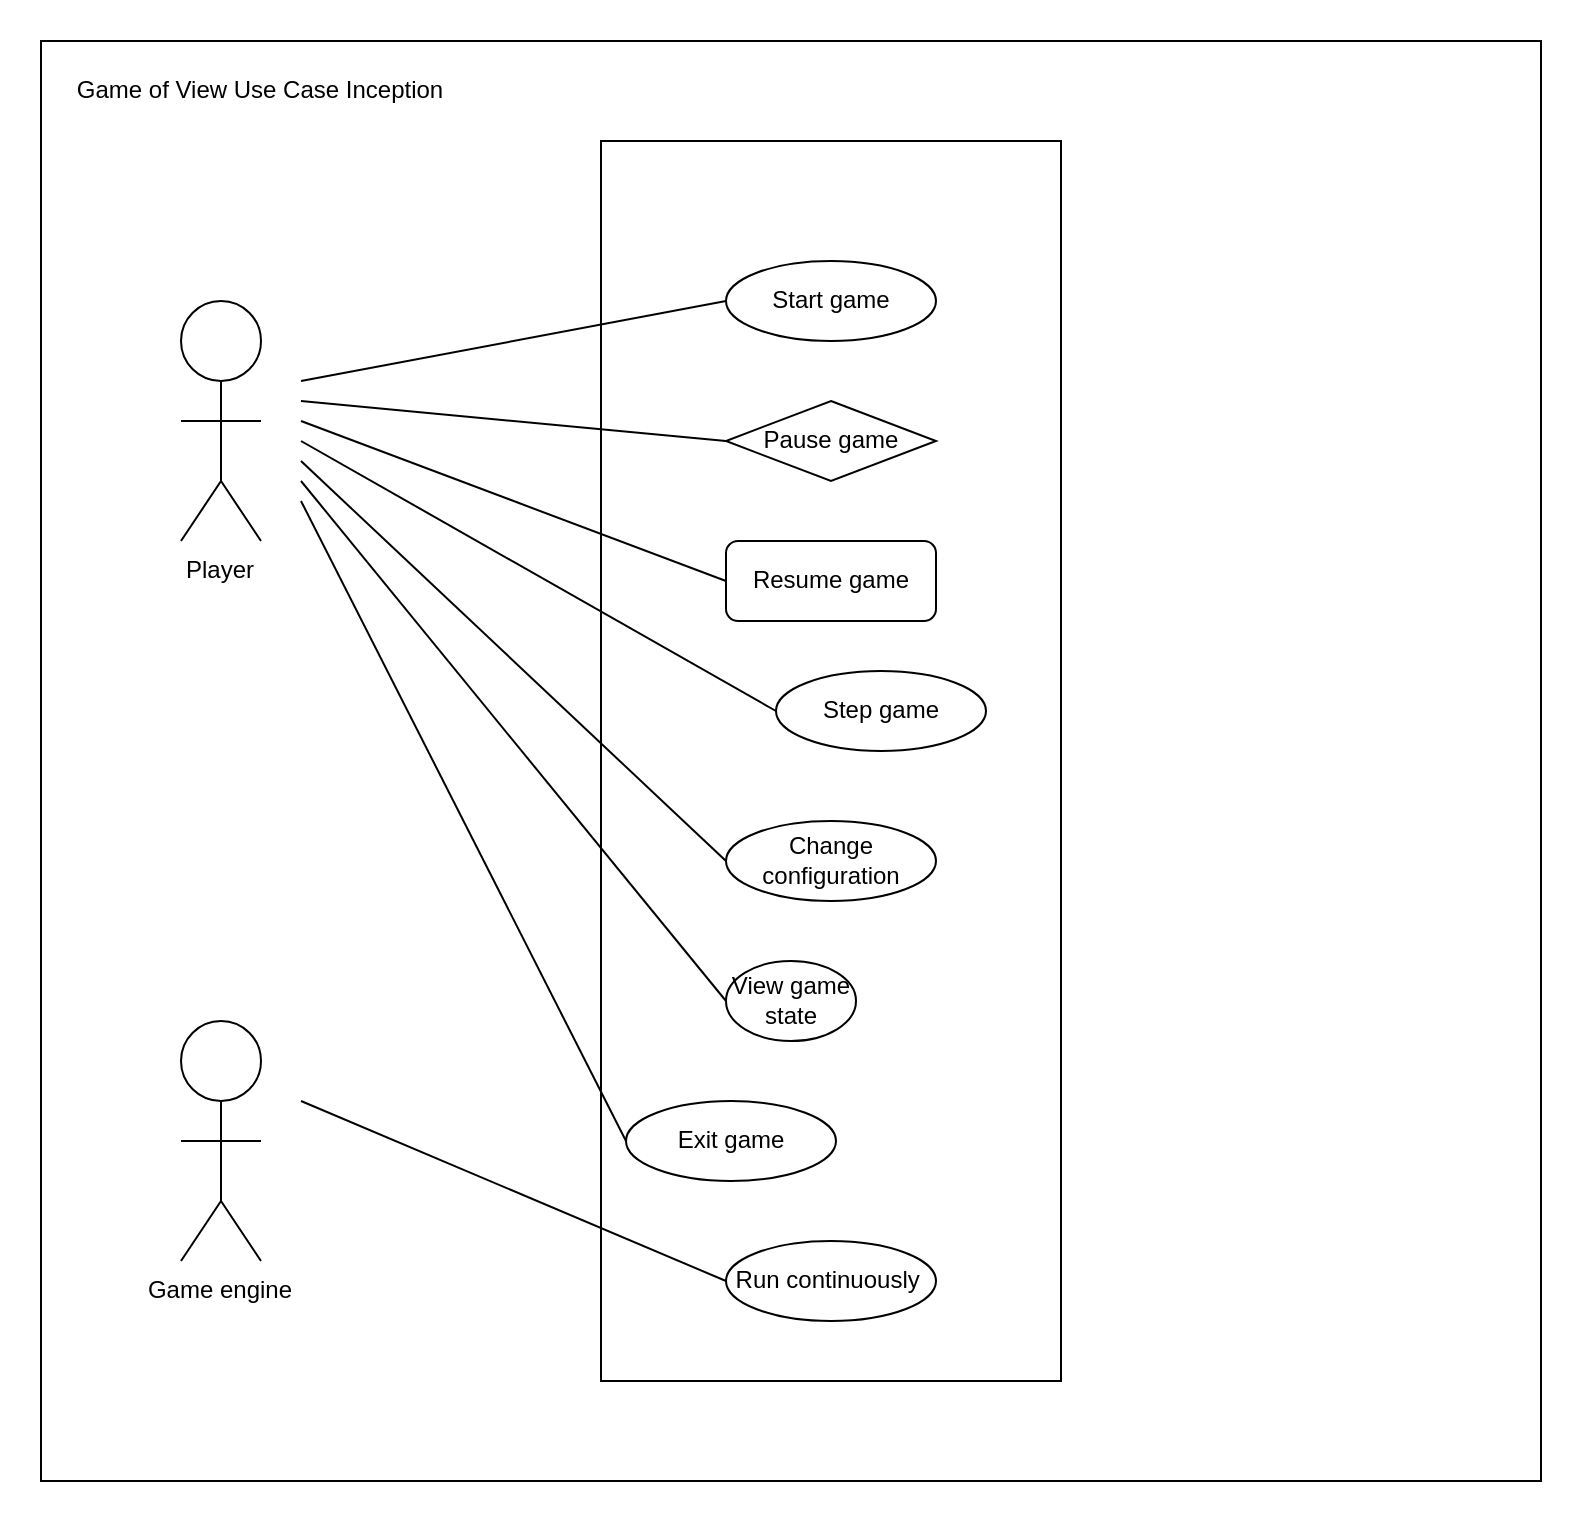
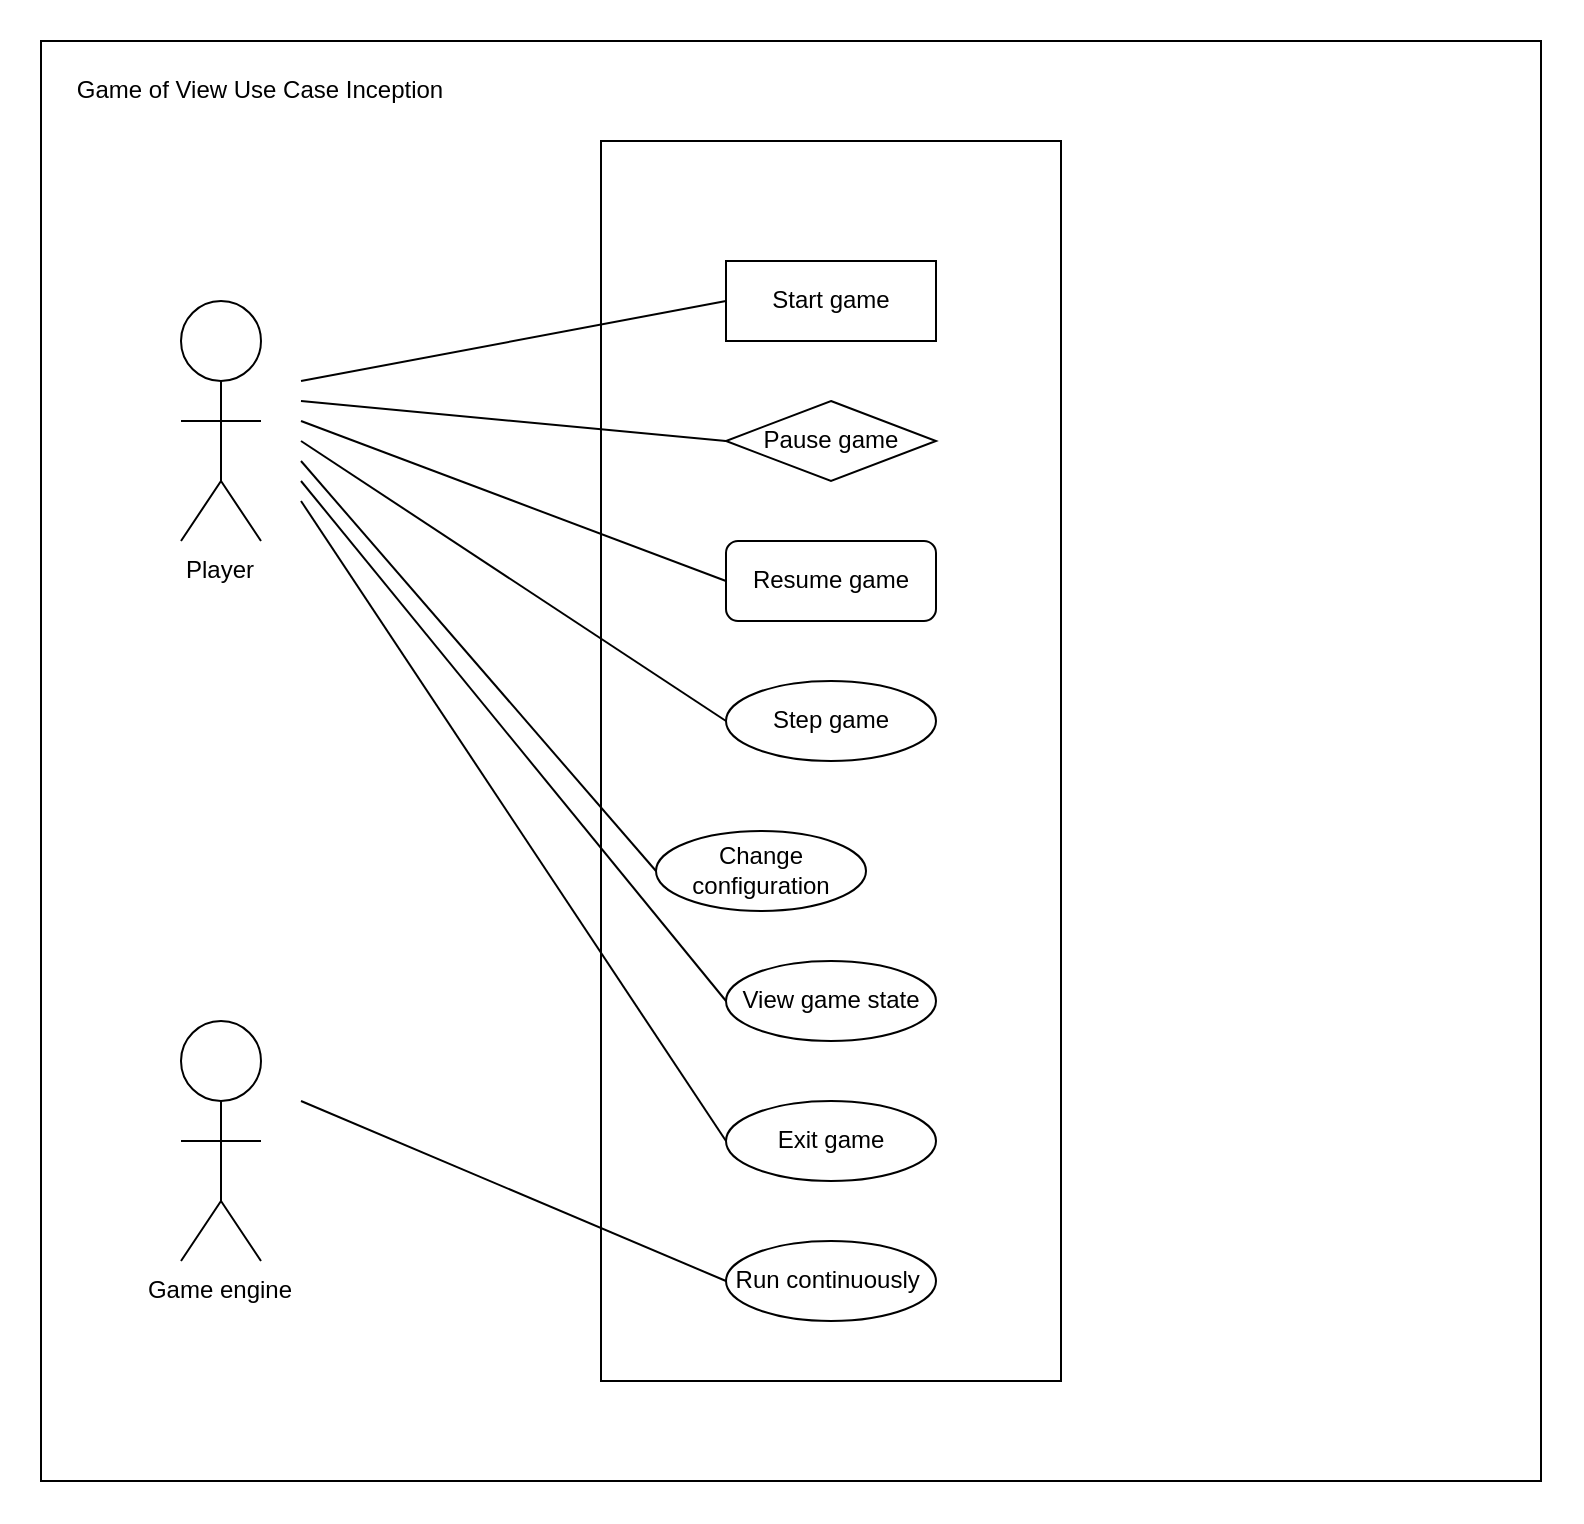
node "Start game": shape ellipse -> rectangle
node "Step game": moved (881, 711) -> (831, 721)
node "Change configuration": moved (831, 861) -> (761, 871)
node "View game state": size 130x80 -> 210x80
node "Exit game": moved (731, 1141) -> (831, 1141)
